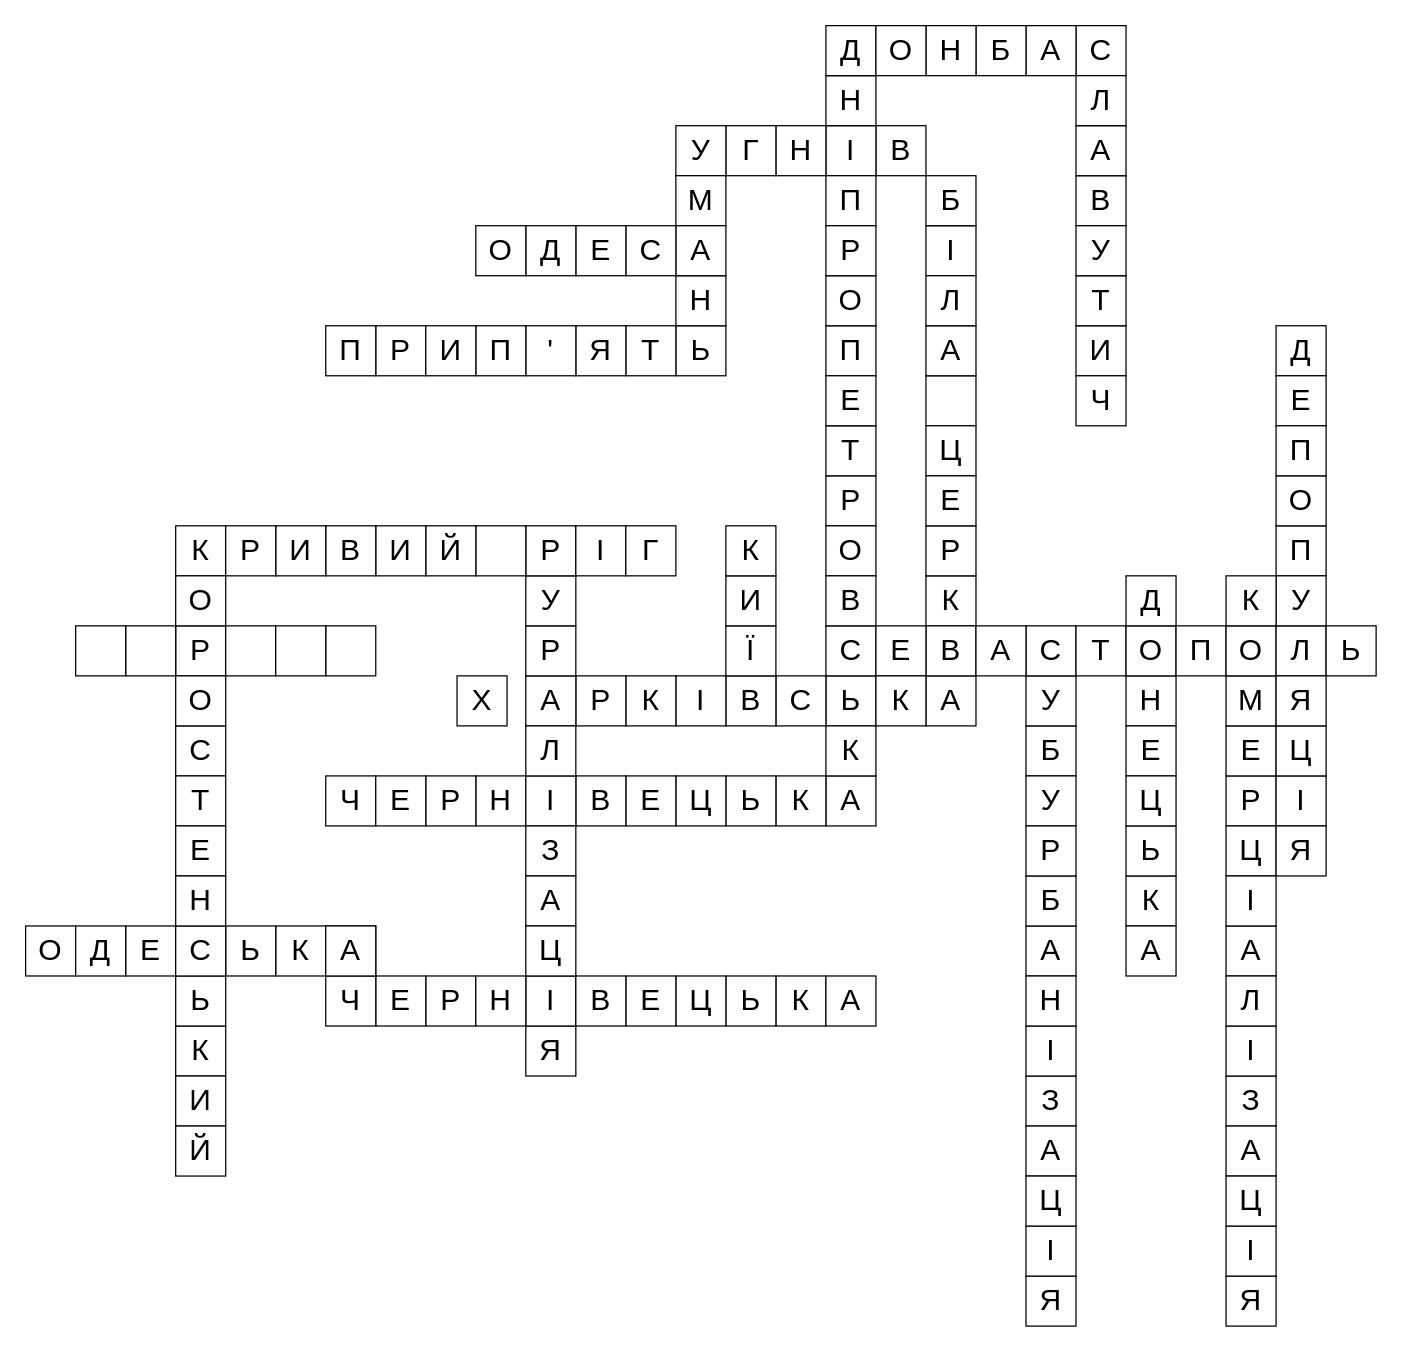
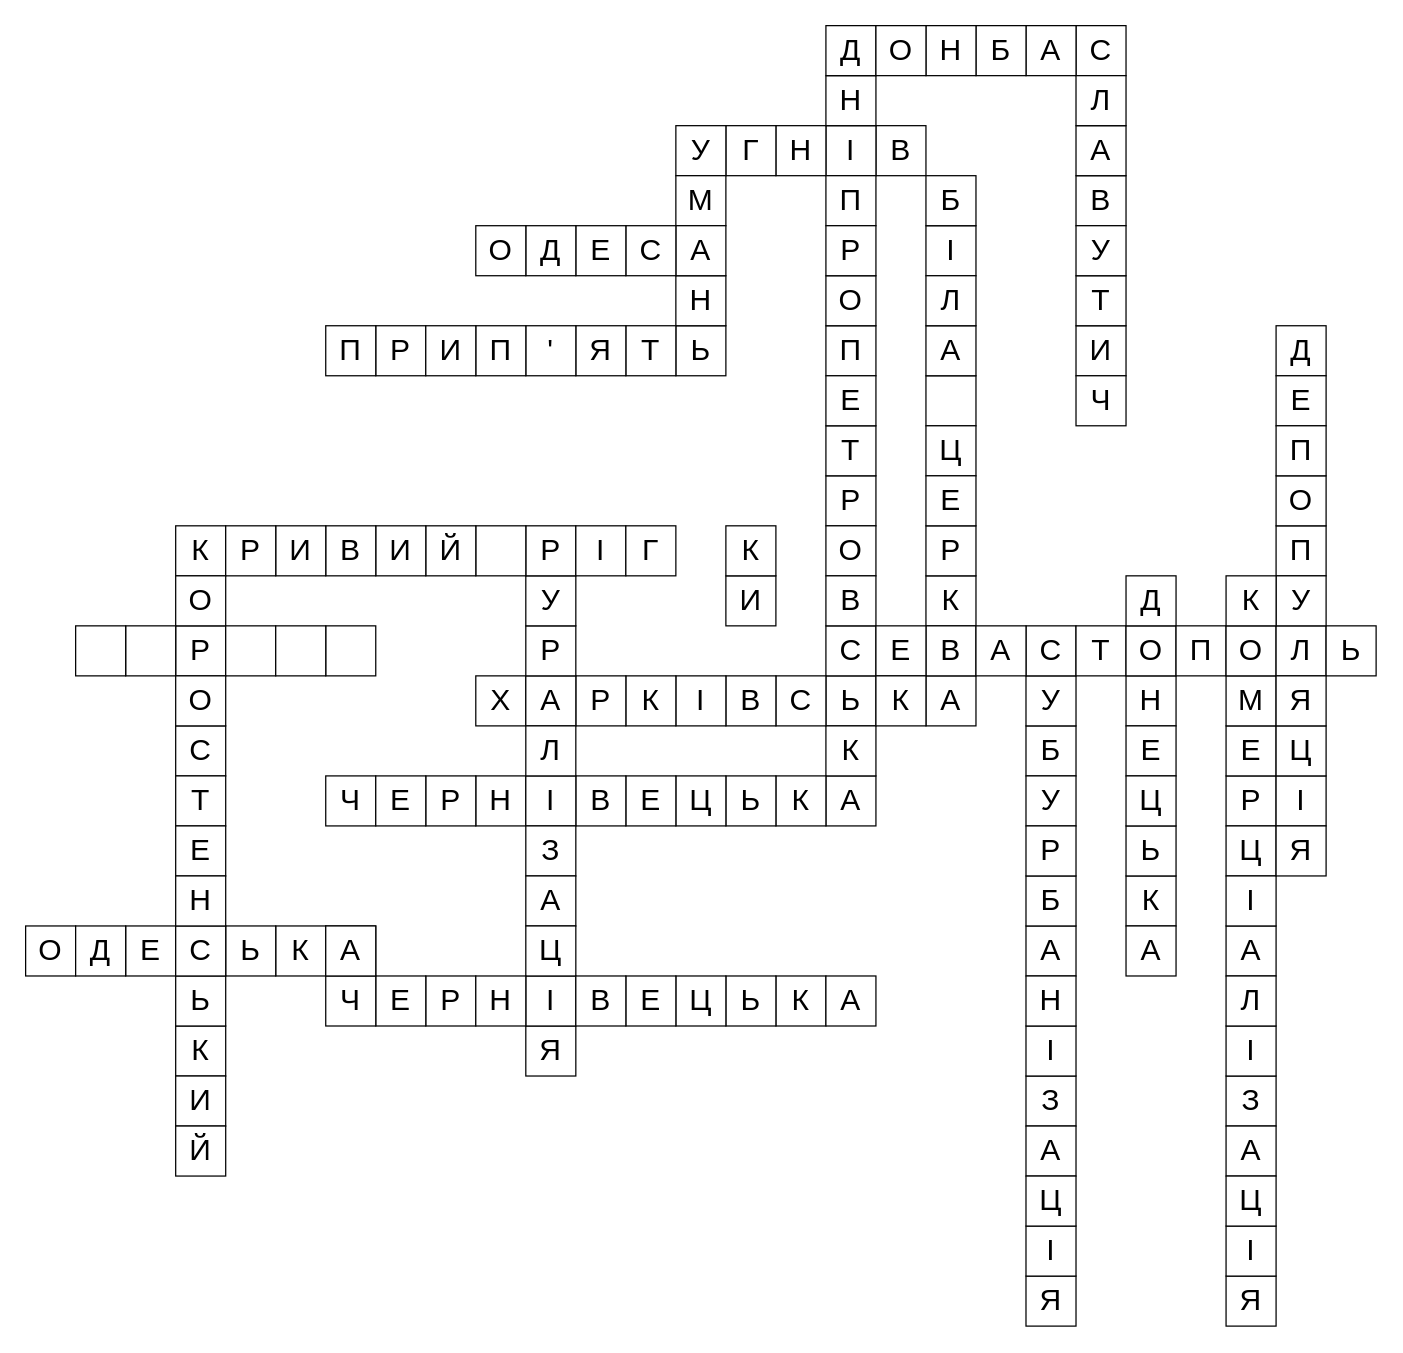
node "Ї": removed
node "Х": moved (482, 701) -> (501, 701)
